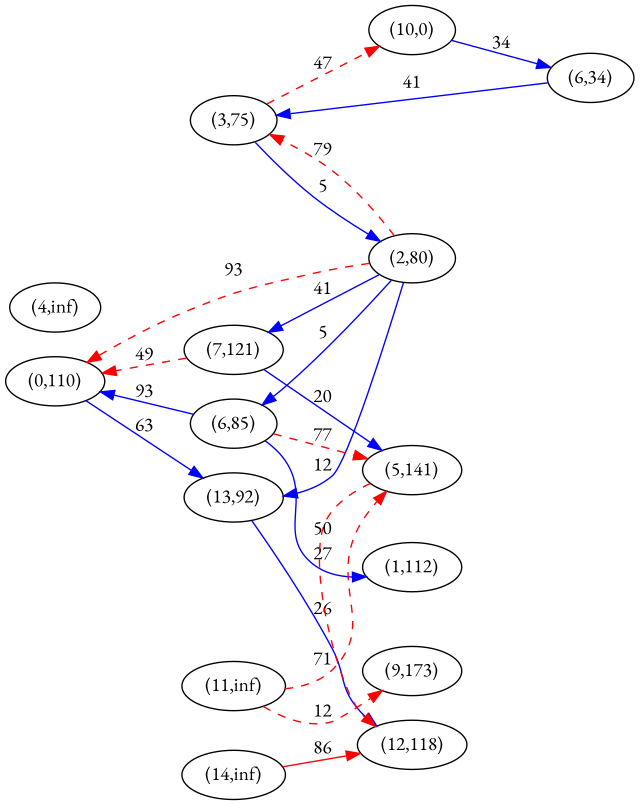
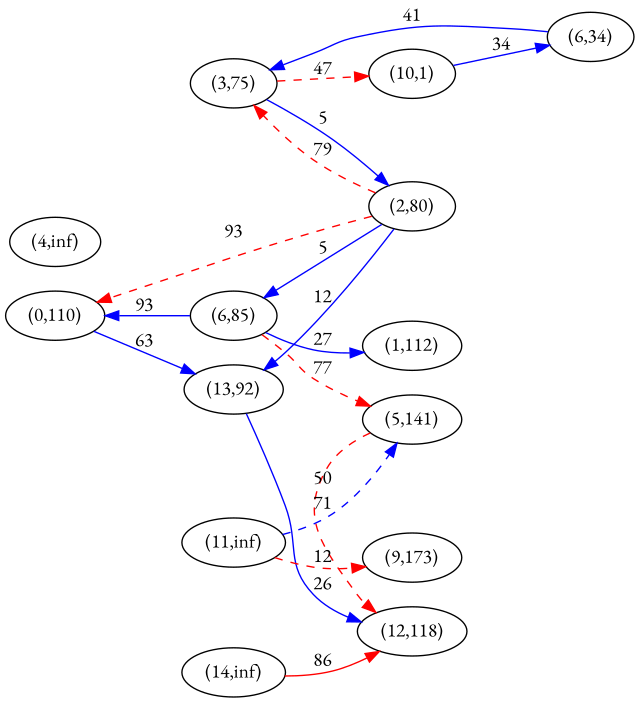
node "(10,0)": label "(10,0)" -> "(10,1)"
node "(7,121)": removed
edge "(11,inf)" -> "(5,141)": color red -> blue
